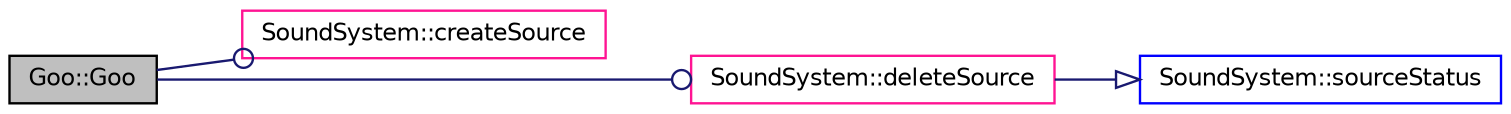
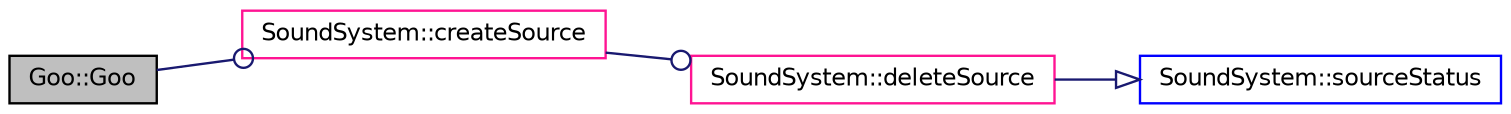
edge "Goo::Goo" -> "SoundSystem::deleteSource": now "SoundSystem::createSource" -> "SoundSystem::deleteSource"
